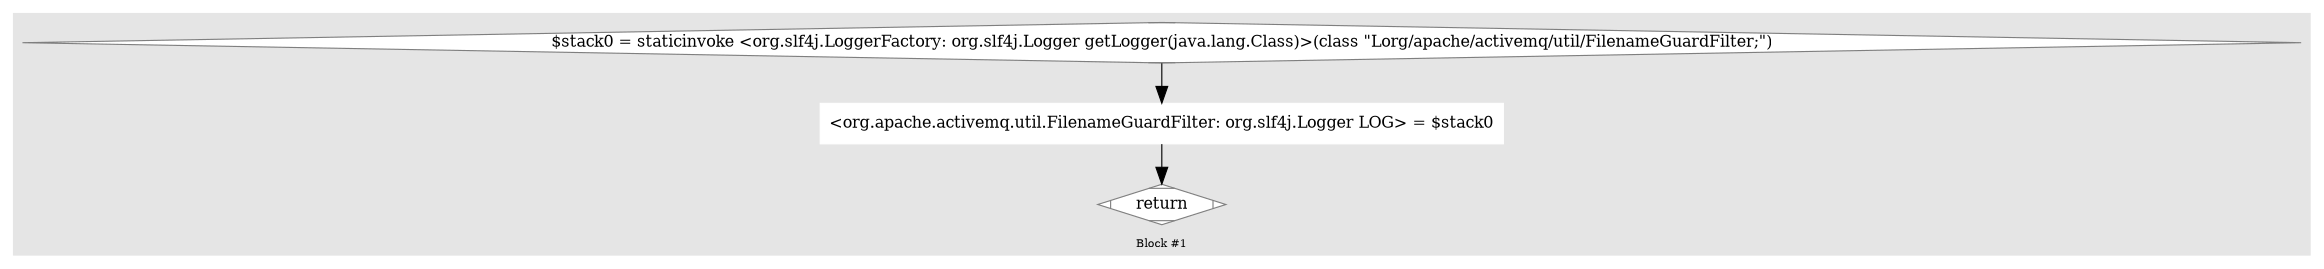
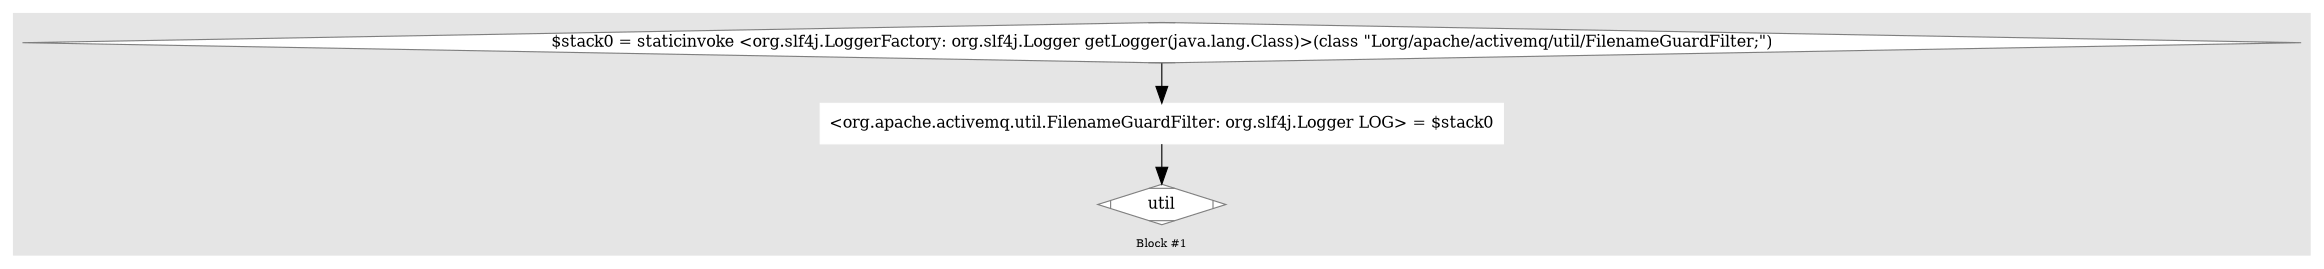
node "return": label "return" -> "util"
